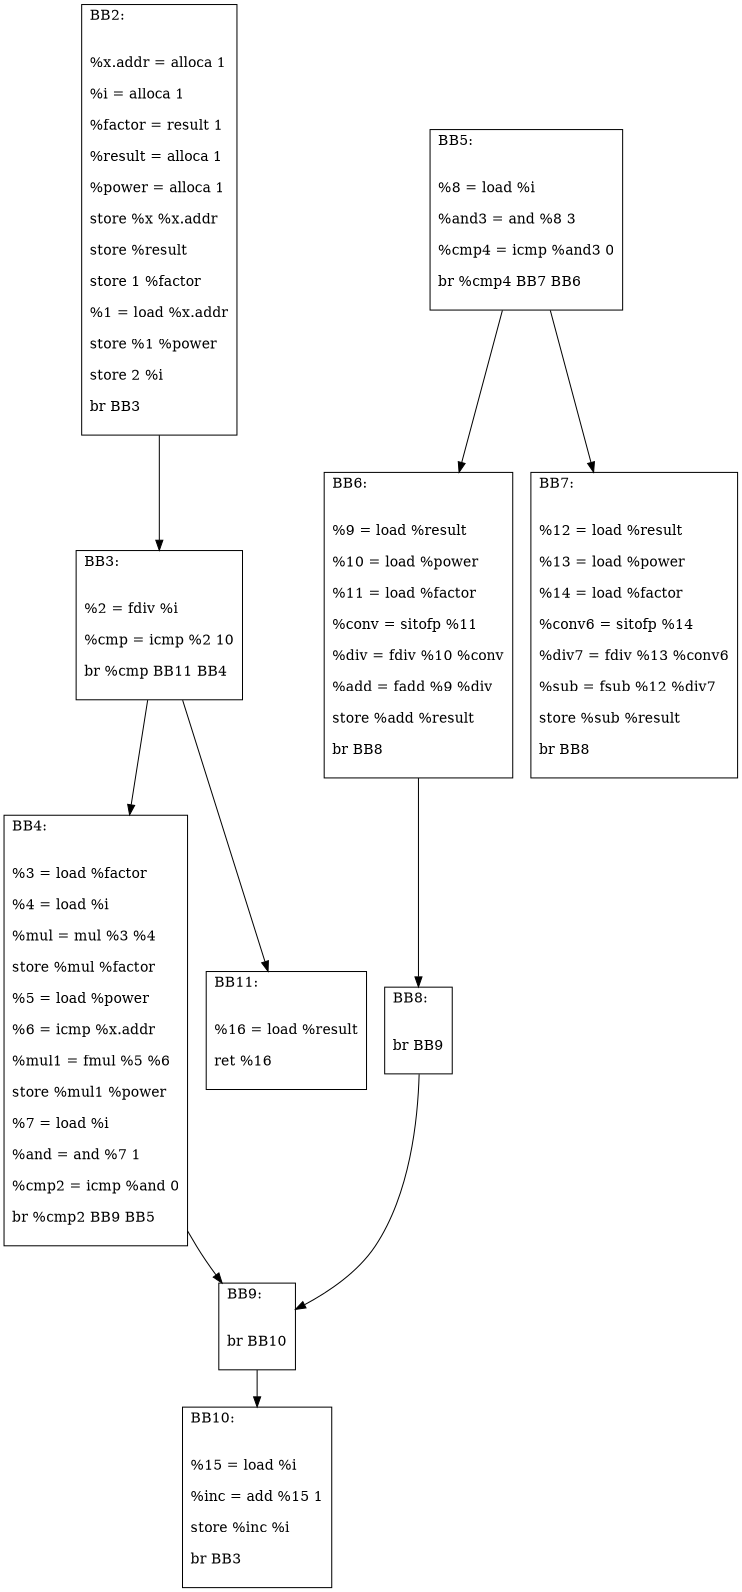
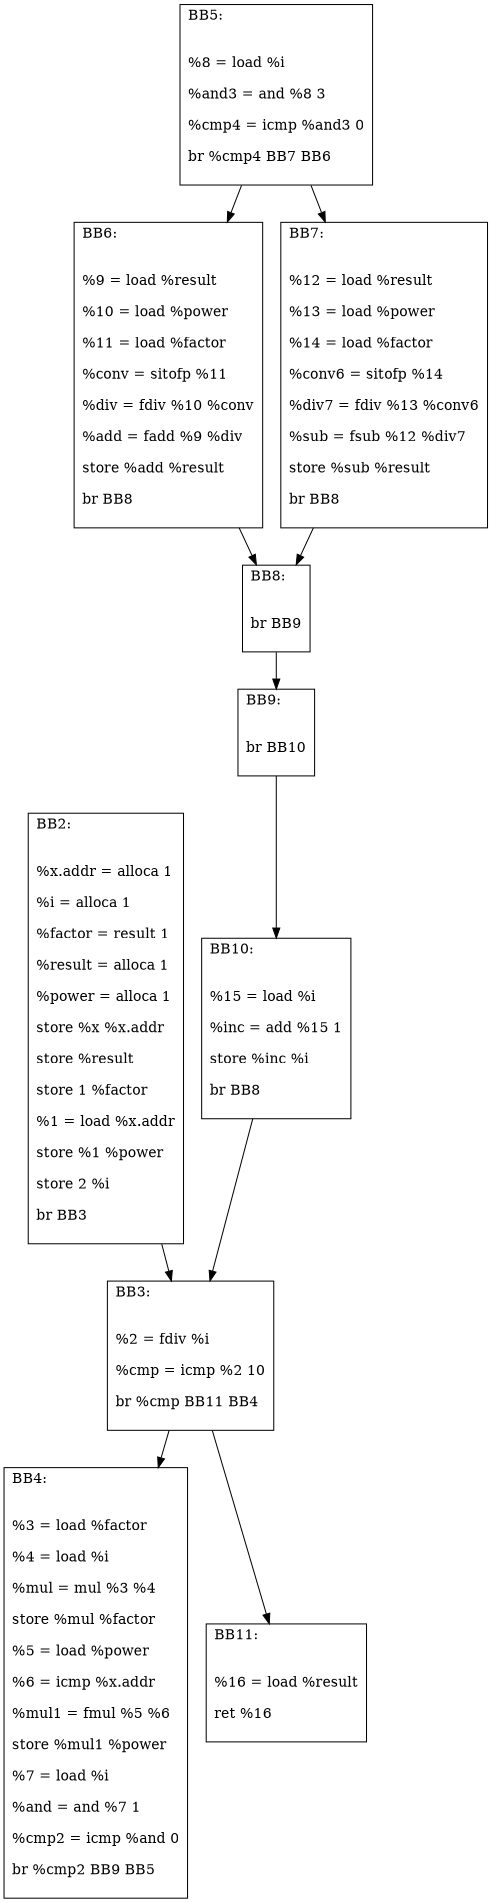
edge "BB7:" -> "BB8:": added
edge "BB10:" -> "BB3:": added
edge "BB4:" -> "BB9:": removed
node "BB10:": text "br BB3" -> "br BB8"
